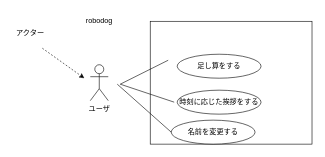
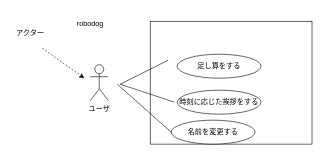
node "robodog": moved (99, 21) -> (90, 24)
